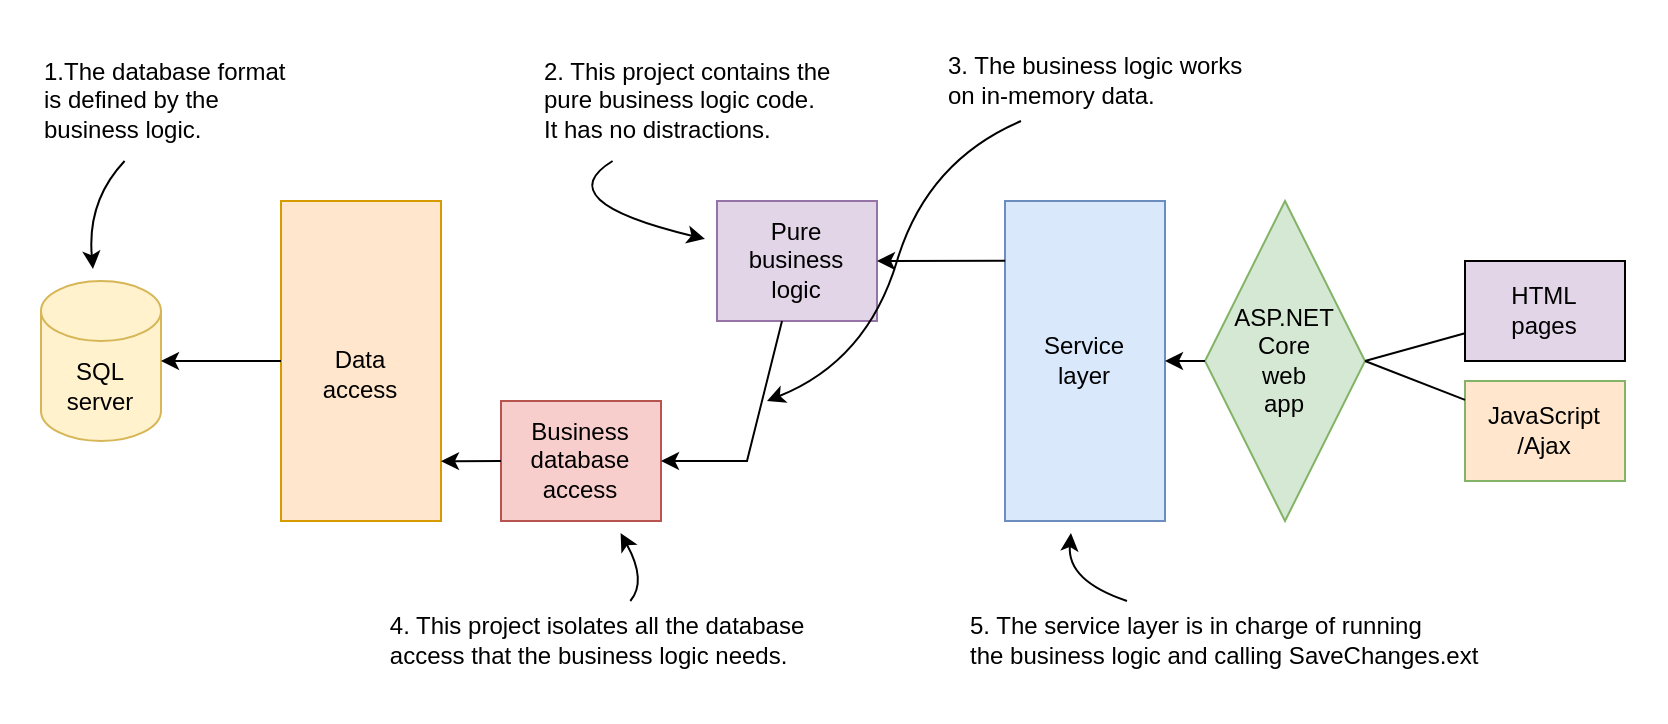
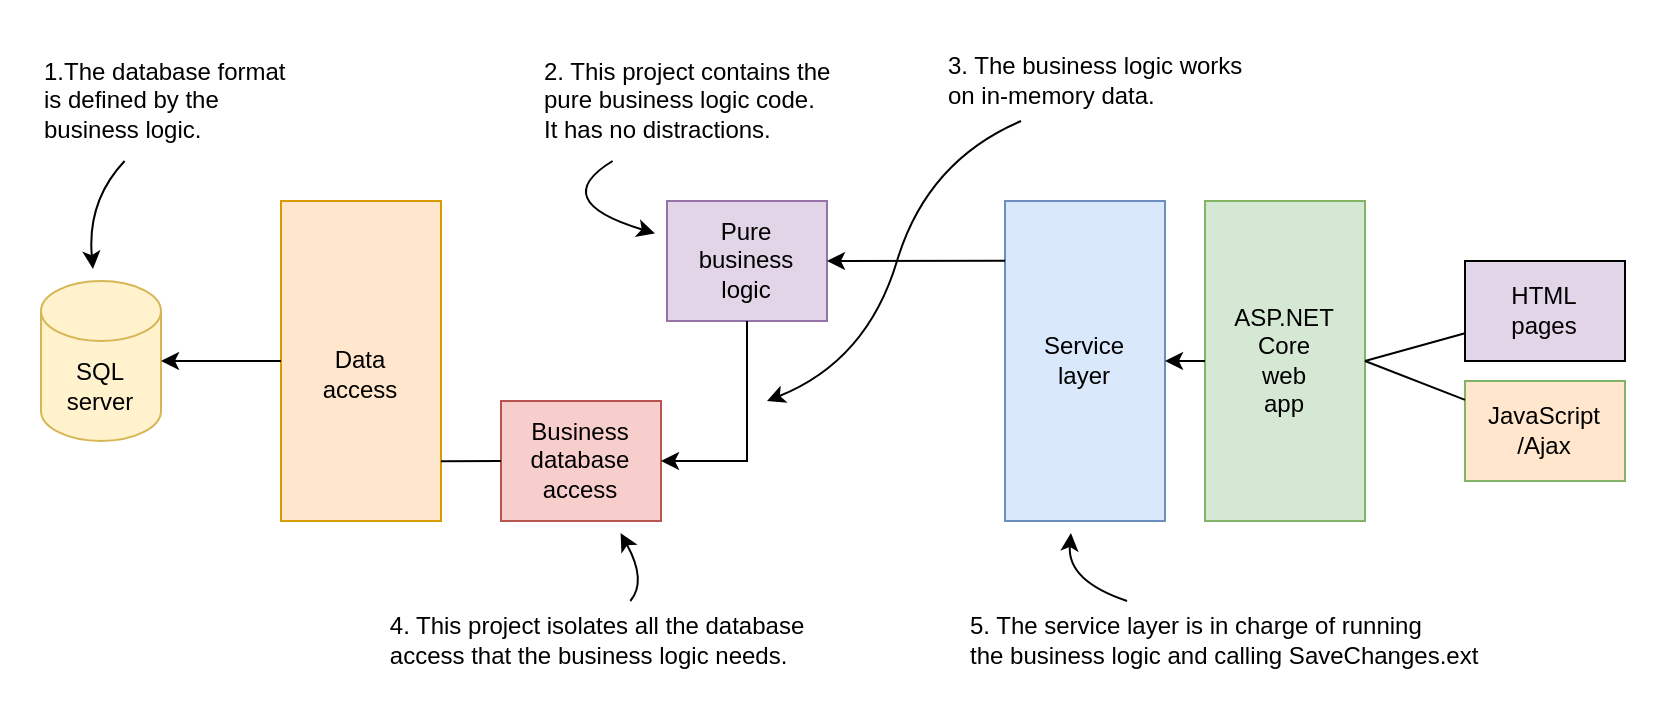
node "Pure business logic": moved (797, 261) -> (747, 261)
node "ASP.NET Core web app": shape diamond -> rectangle
edge "Business database access" -> "Data access": arrowhead classic -> none
